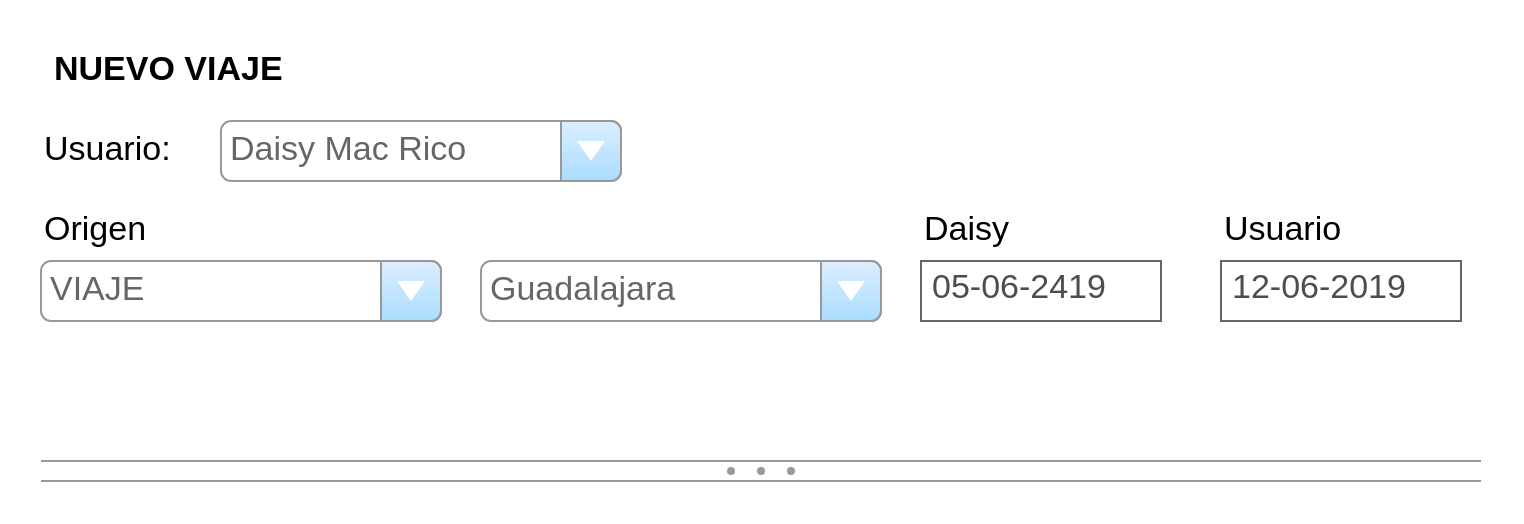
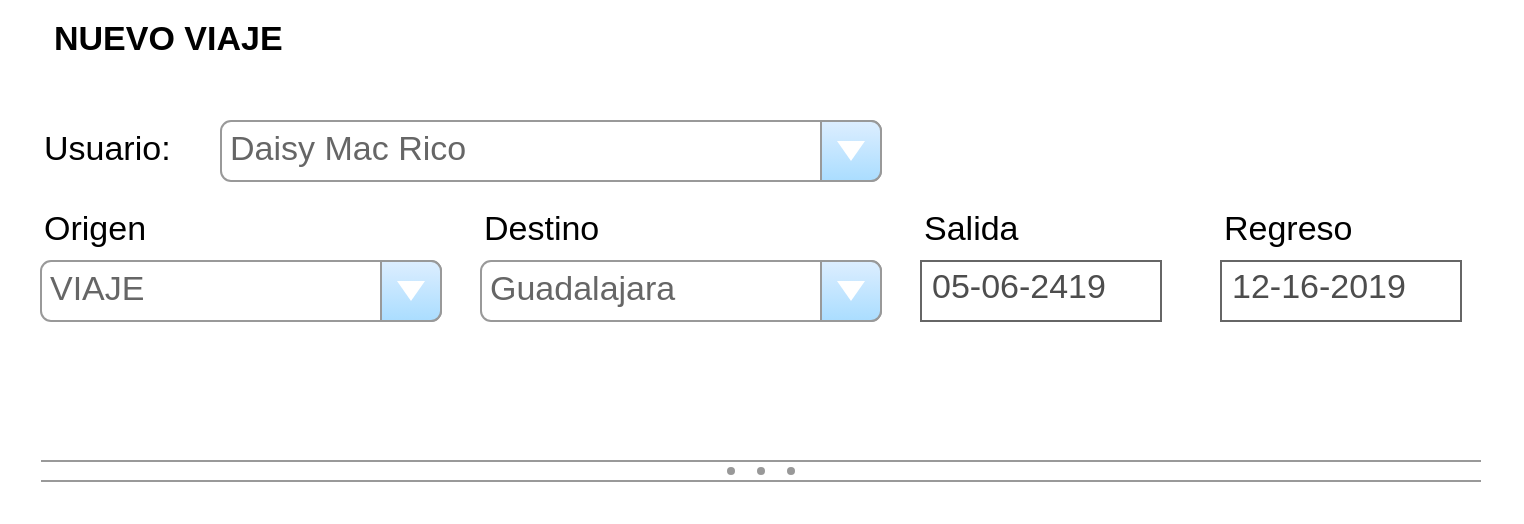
node "NUEVO VIAJE": moved (201, 71) -> (201, 41)
node "Daisy Mac Rico": size 400x60 -> 660x60
node "Destino": added
node "Daisy": label "Daisy" -> "Salida"
node "Usuario": label "Usuario" -> "Regreso"
node "12-06-2019": label "12-06-2019" -> "12-16-2019"
